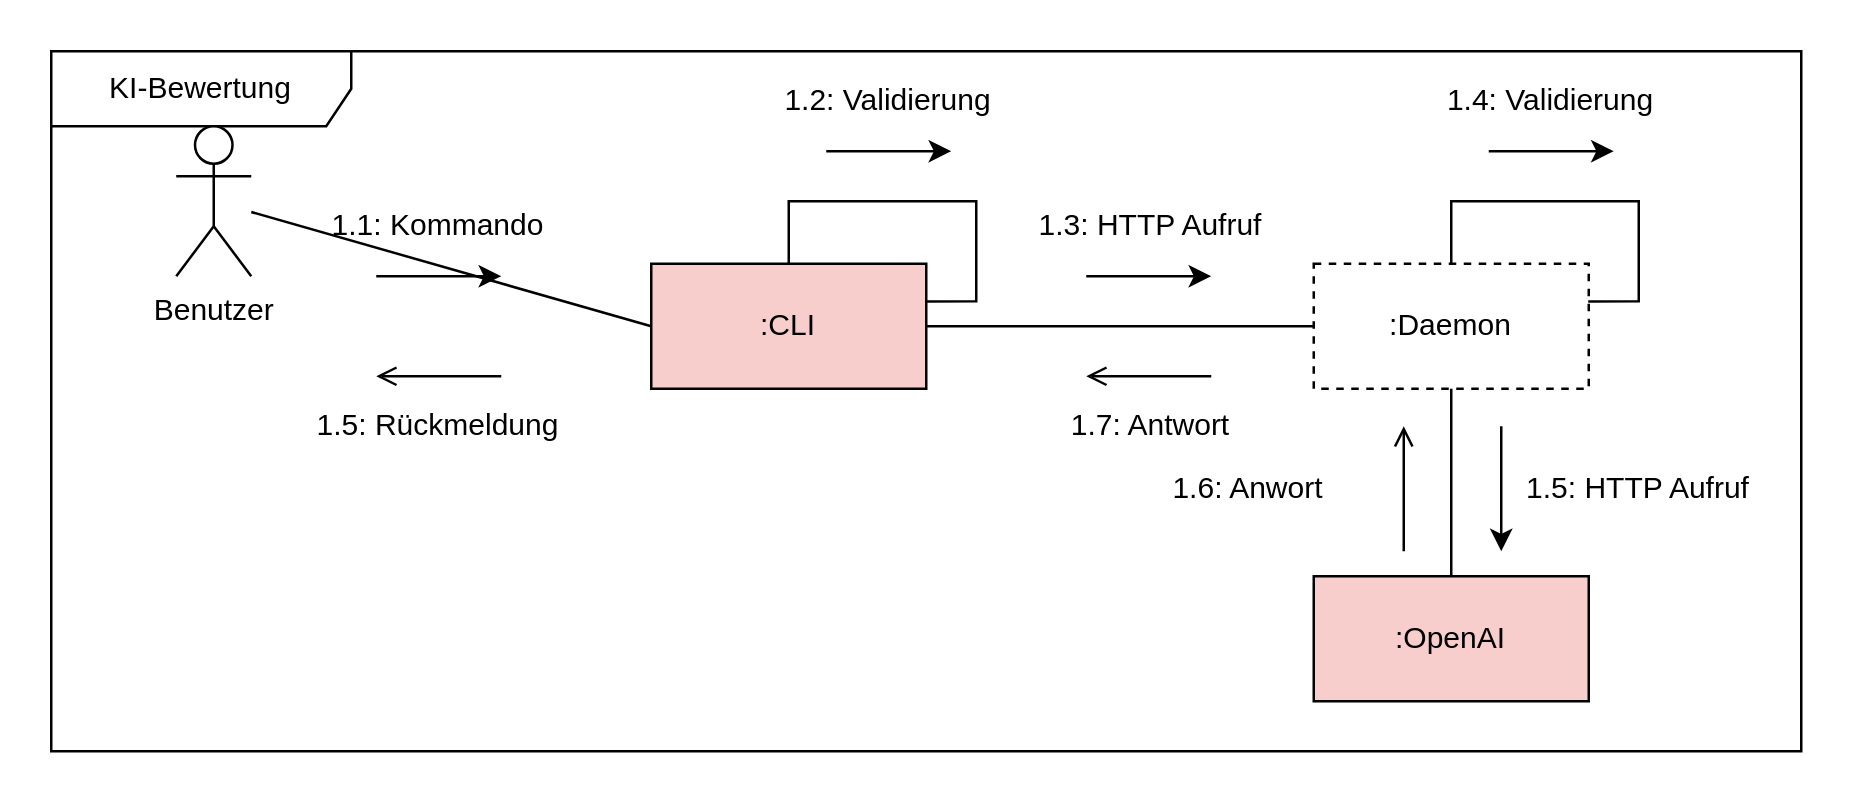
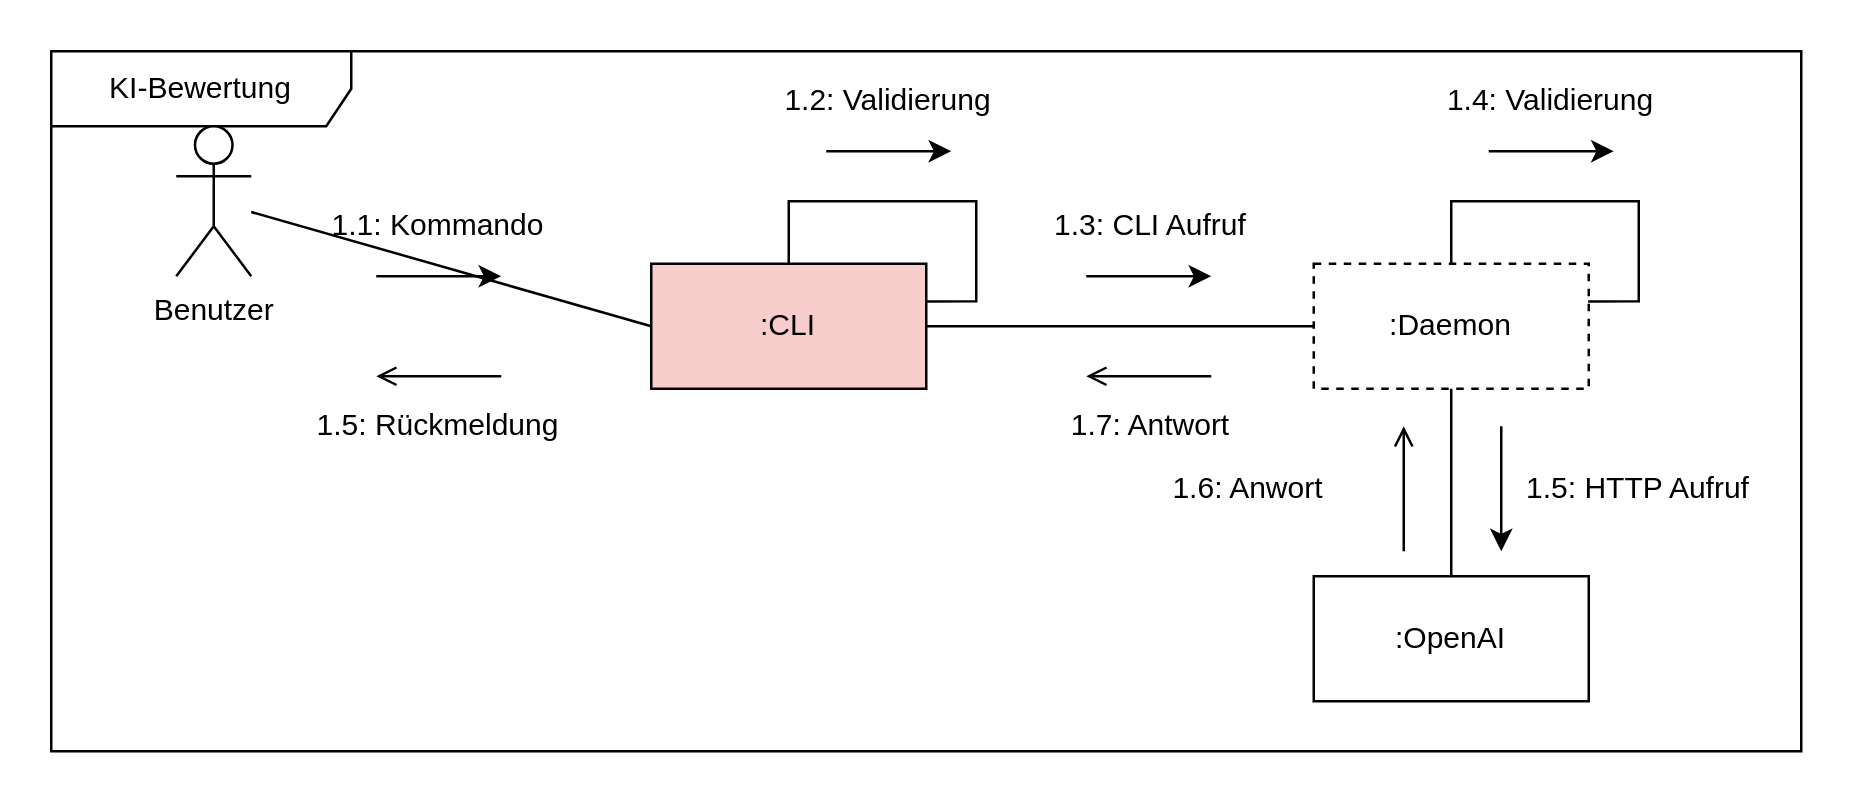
node "1.3: HTTP Aufruf": label "1.3: HTTP Aufruf" -> "1.3: CLI Aufruf"
node ":OpenAI": fillcolor #f8cecc -> #ffffff
